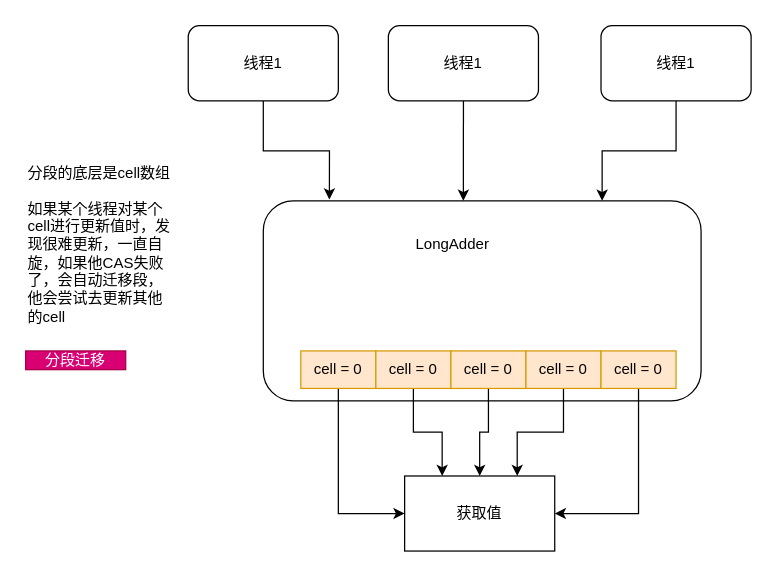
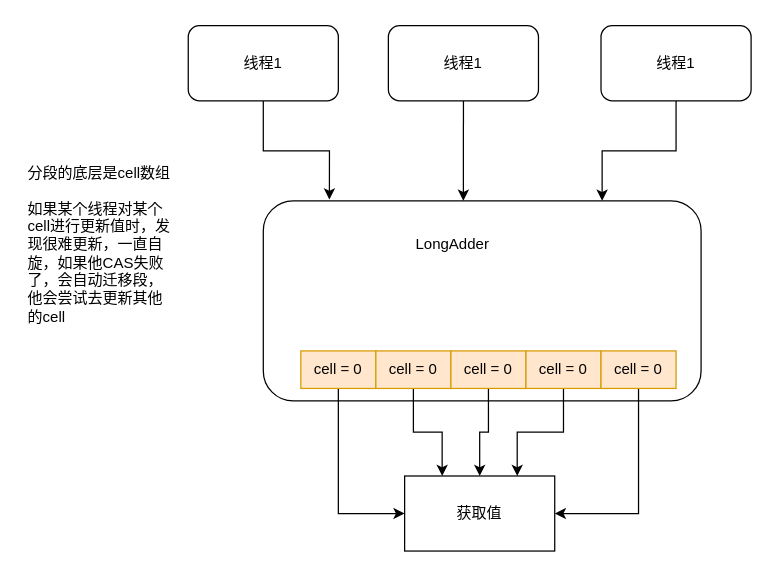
node "分段迁移": removed
